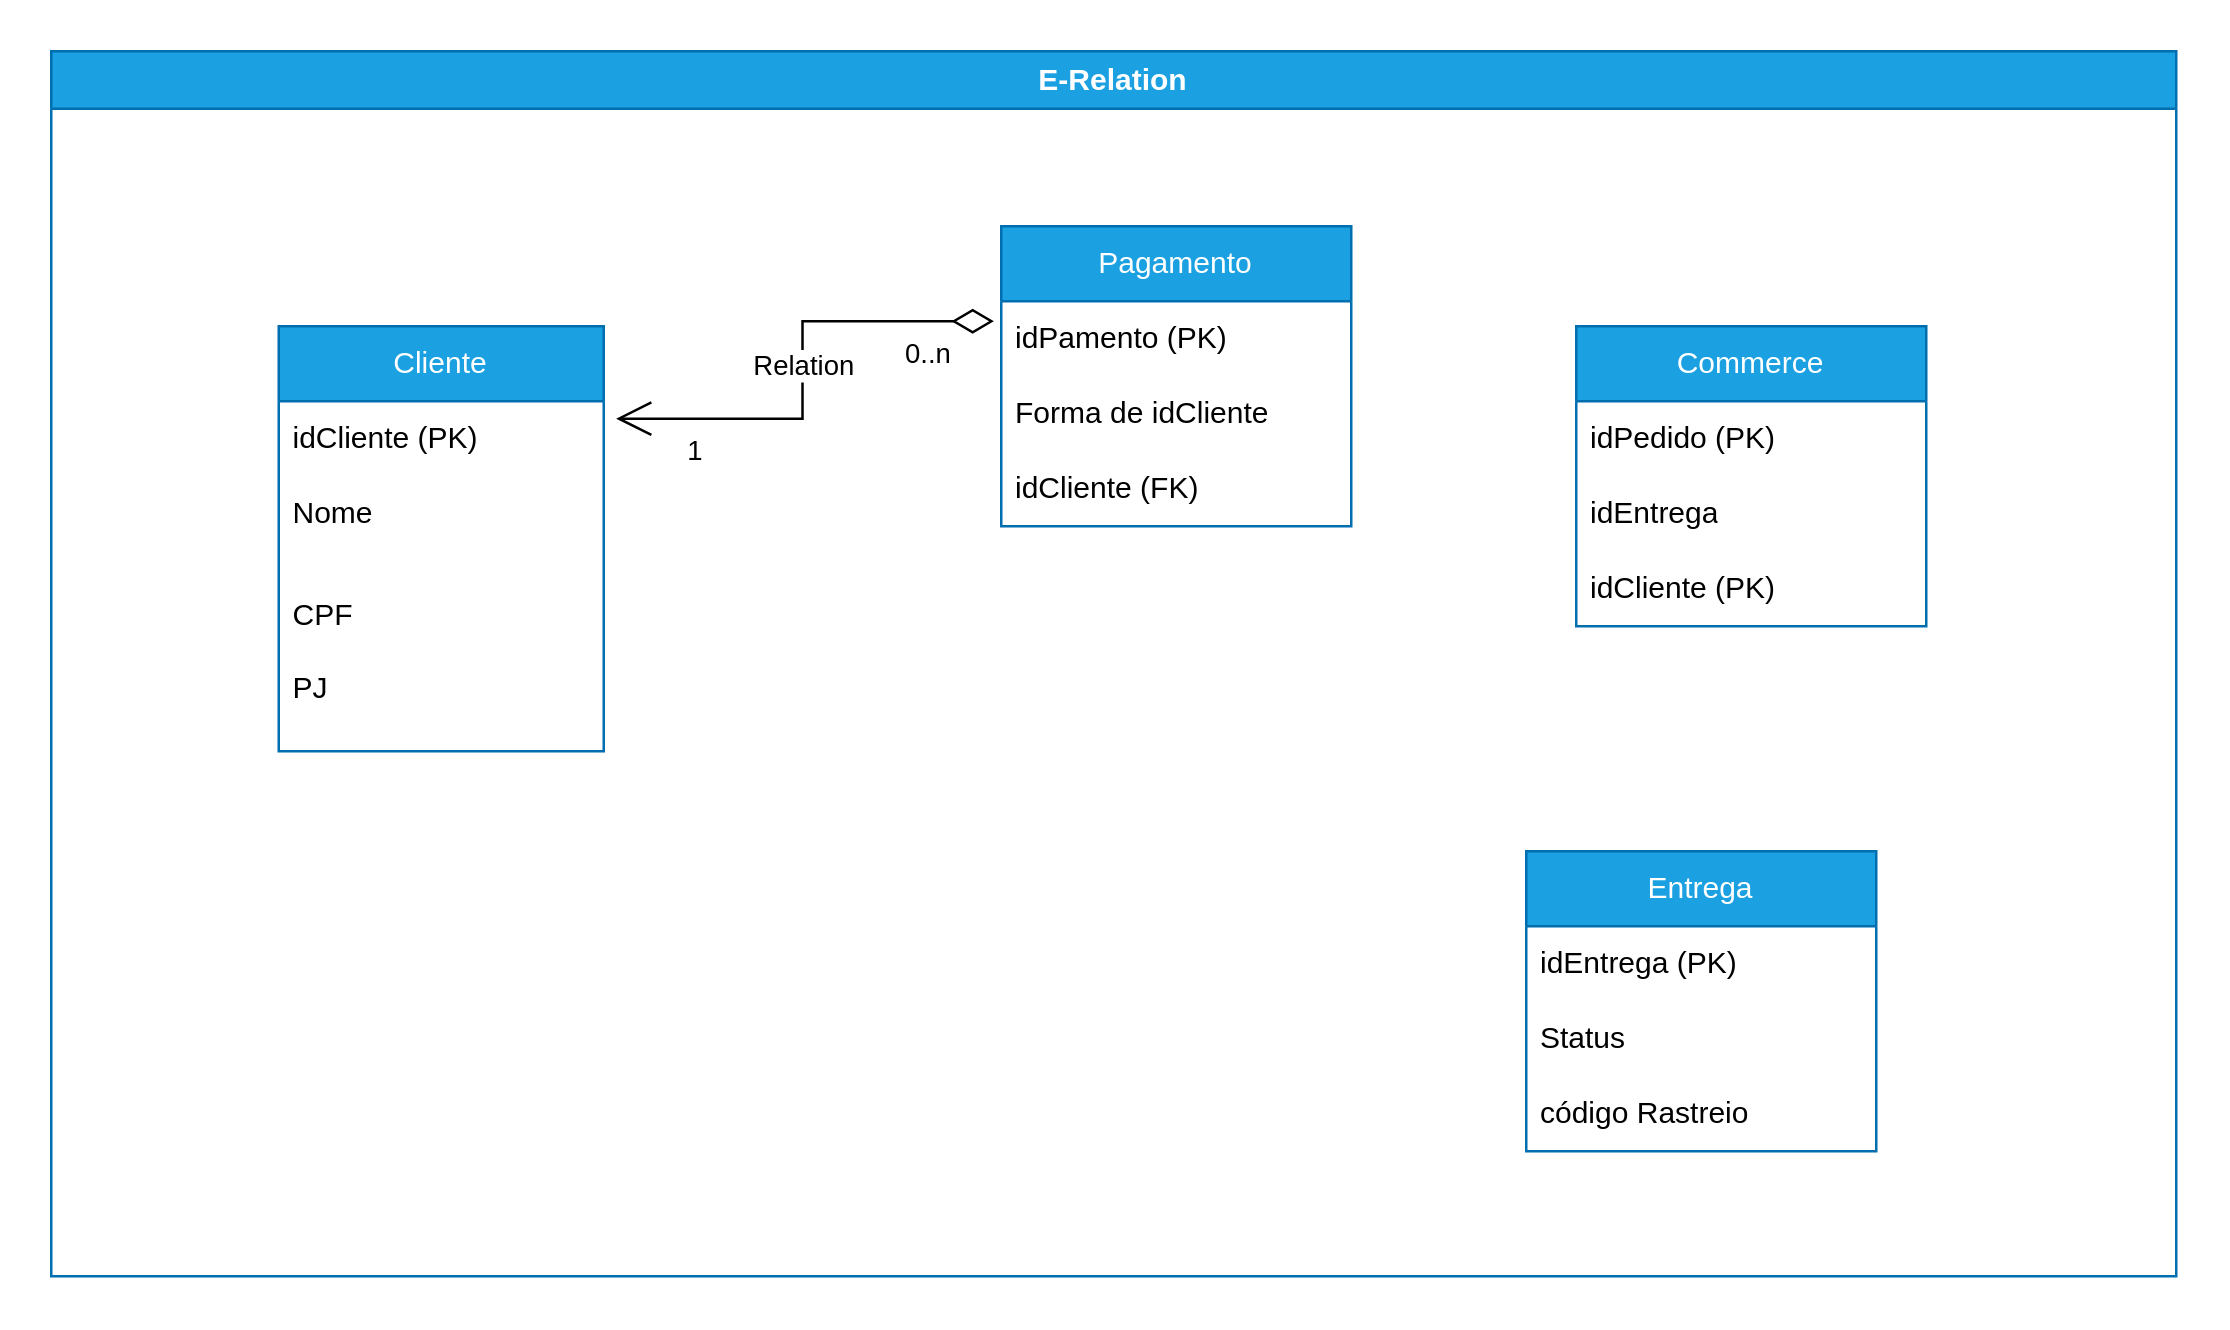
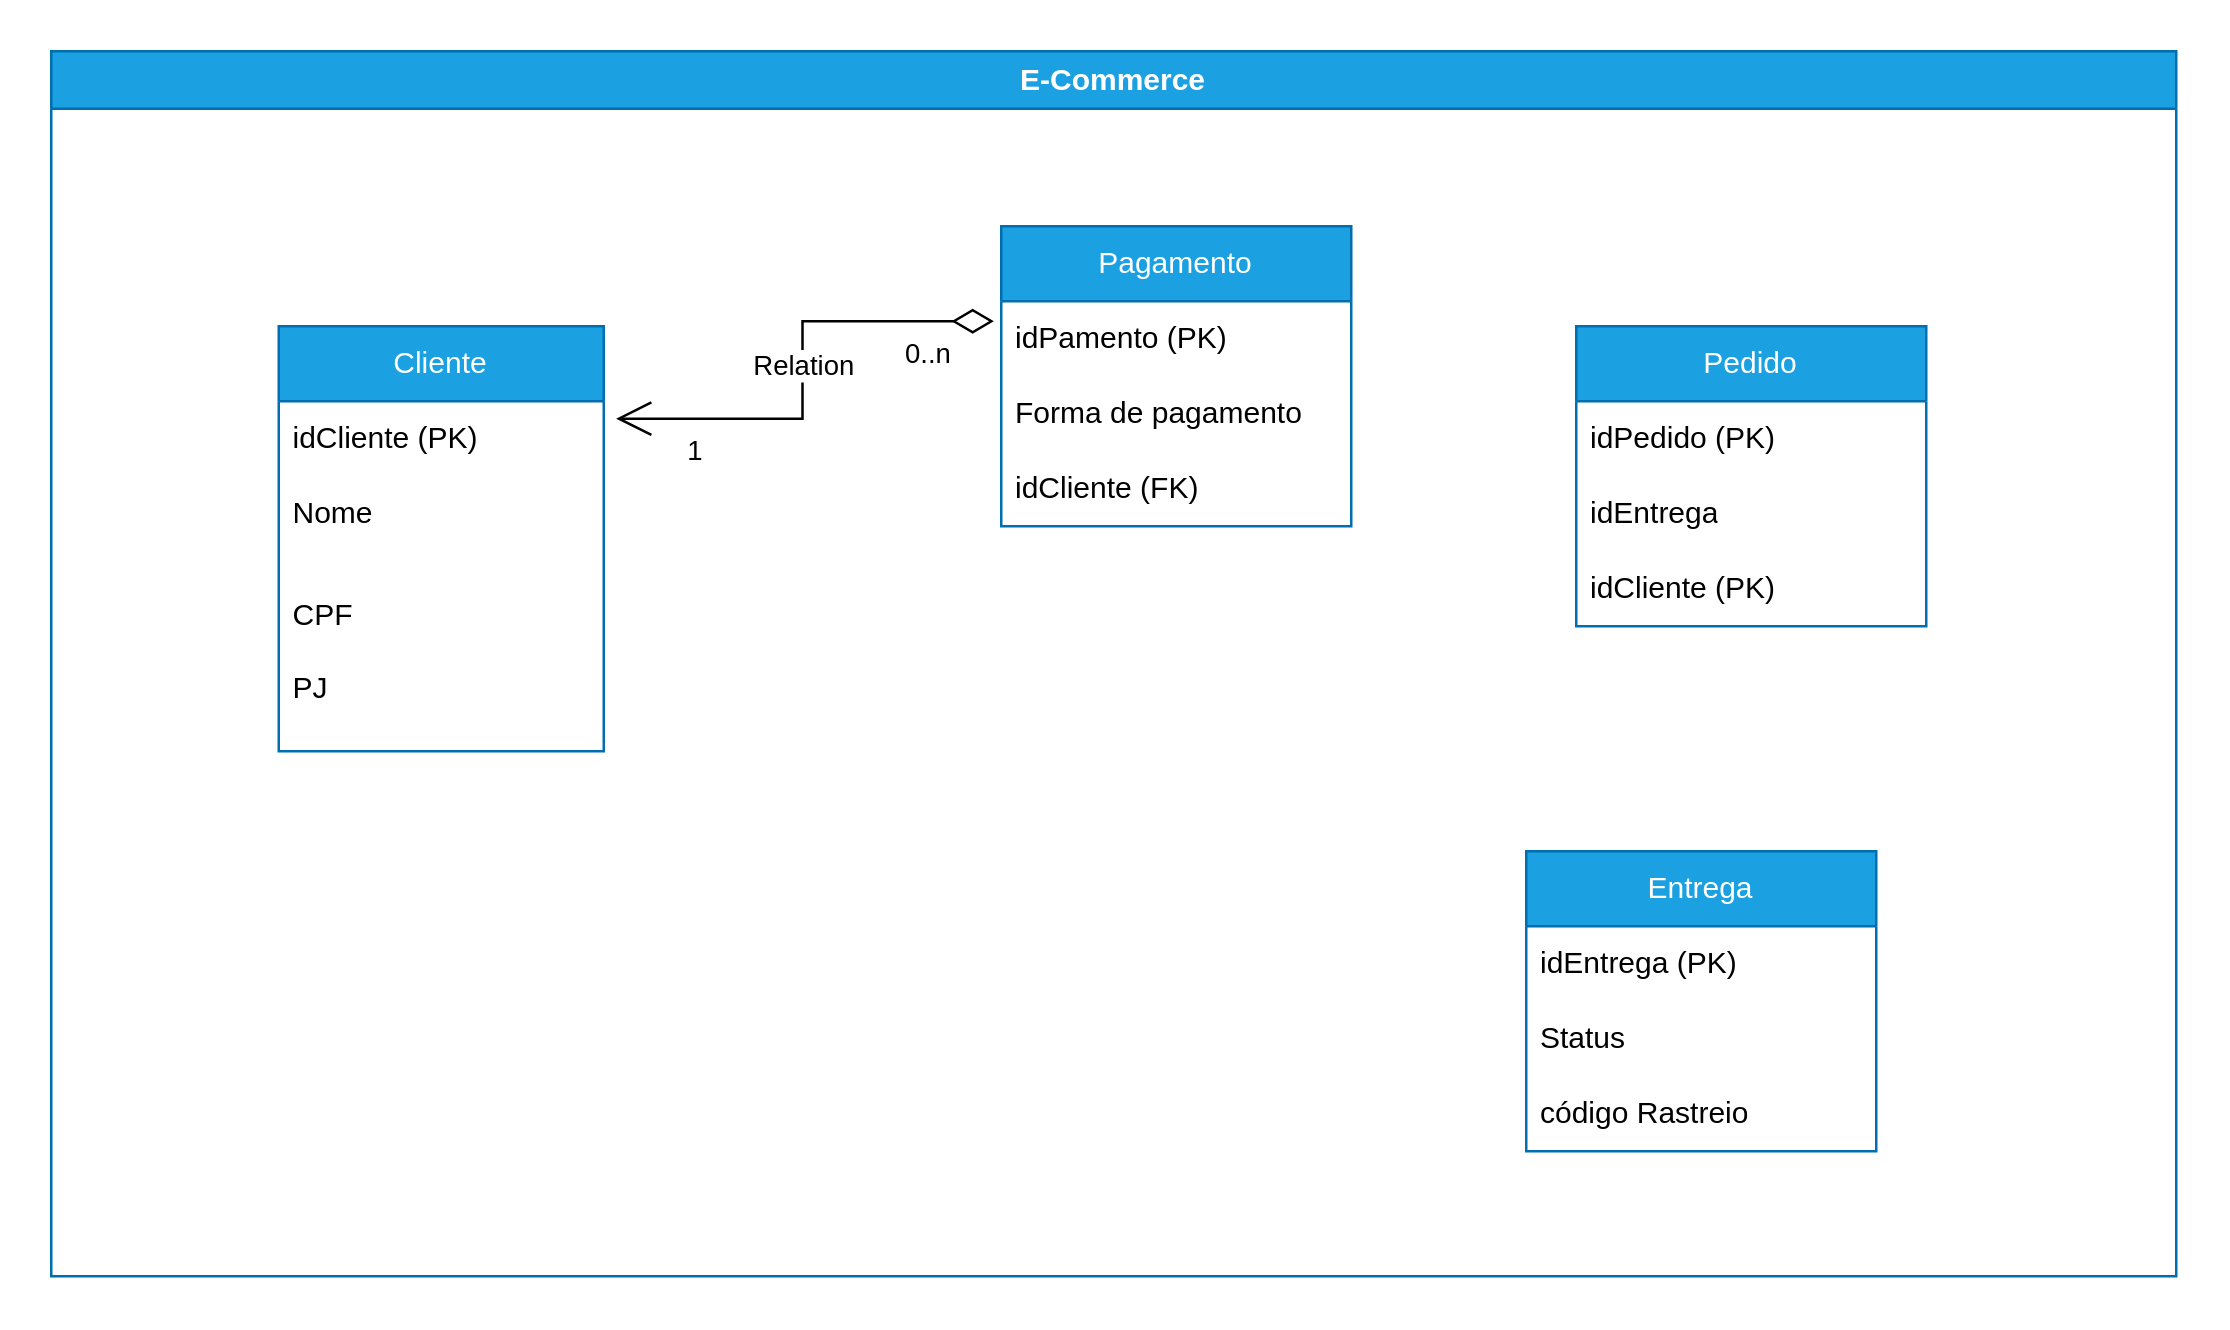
node "E-Relation": label "E-Relation" -> "E-Commerce"
node "Commerce": label "Commerce" -> "Pedido"
node "Forma de idCliente": label "Forma de idCliente" -> "Forma de pagamento"
